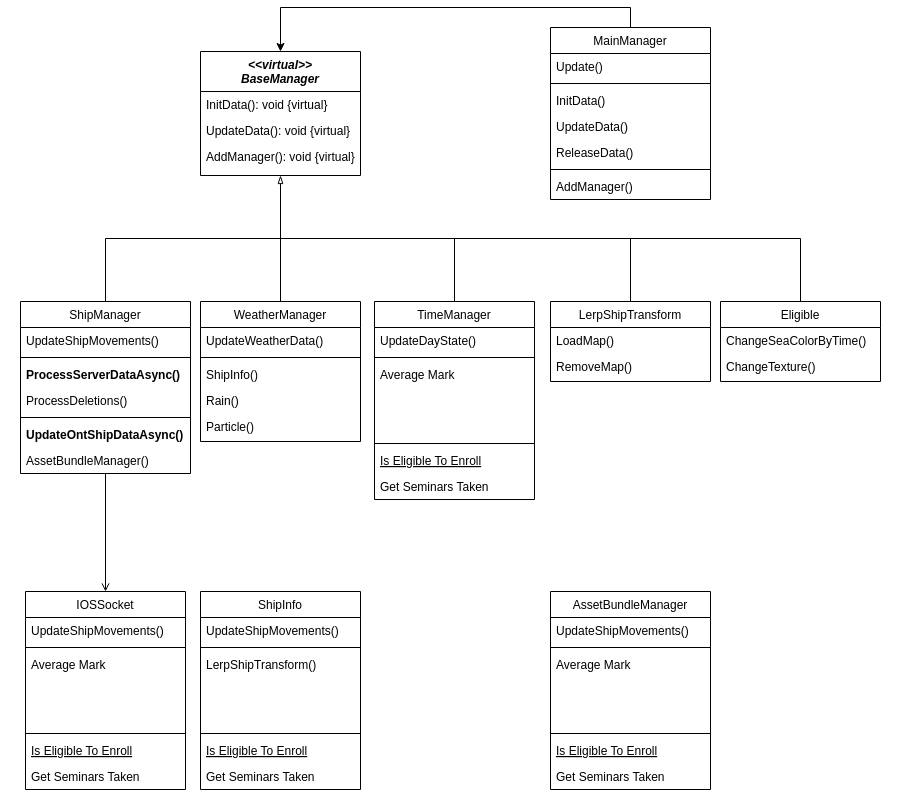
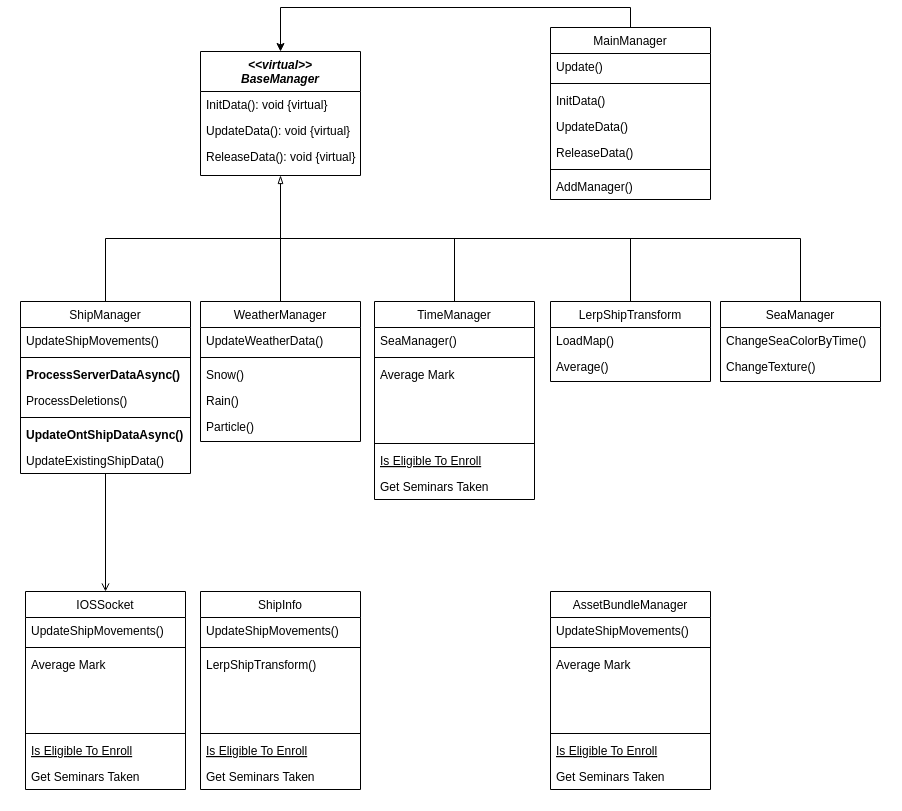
node "AddManager(): void {virtual}": label "AddManager(): void {virtual}" -> "ReleaseData(): void {virtual}"
node "Eligible": label "Eligible" -> "SeaManager"
node "UpdateDayState()": label "UpdateDayState()" -> "SeaManager()"
node "RemoveMap()": label "RemoveMap()" -> "Average()"
node "ShipInfo()": label "ShipInfo()" -> "Snow()"
node "AssetBundleManager()": label "AssetBundleManager()" -> "UpdateExistingShipData()"
